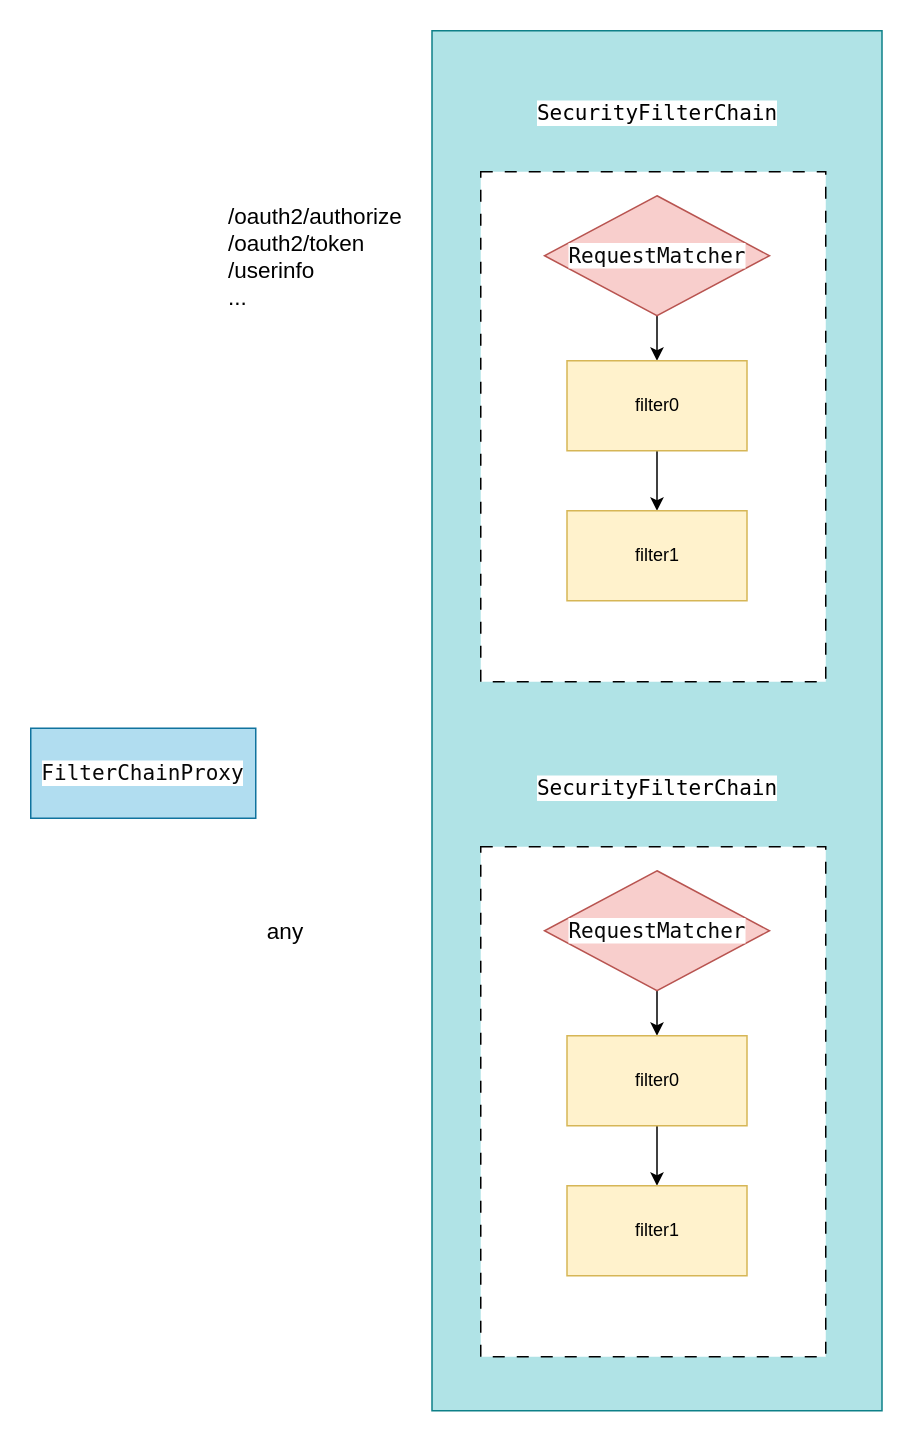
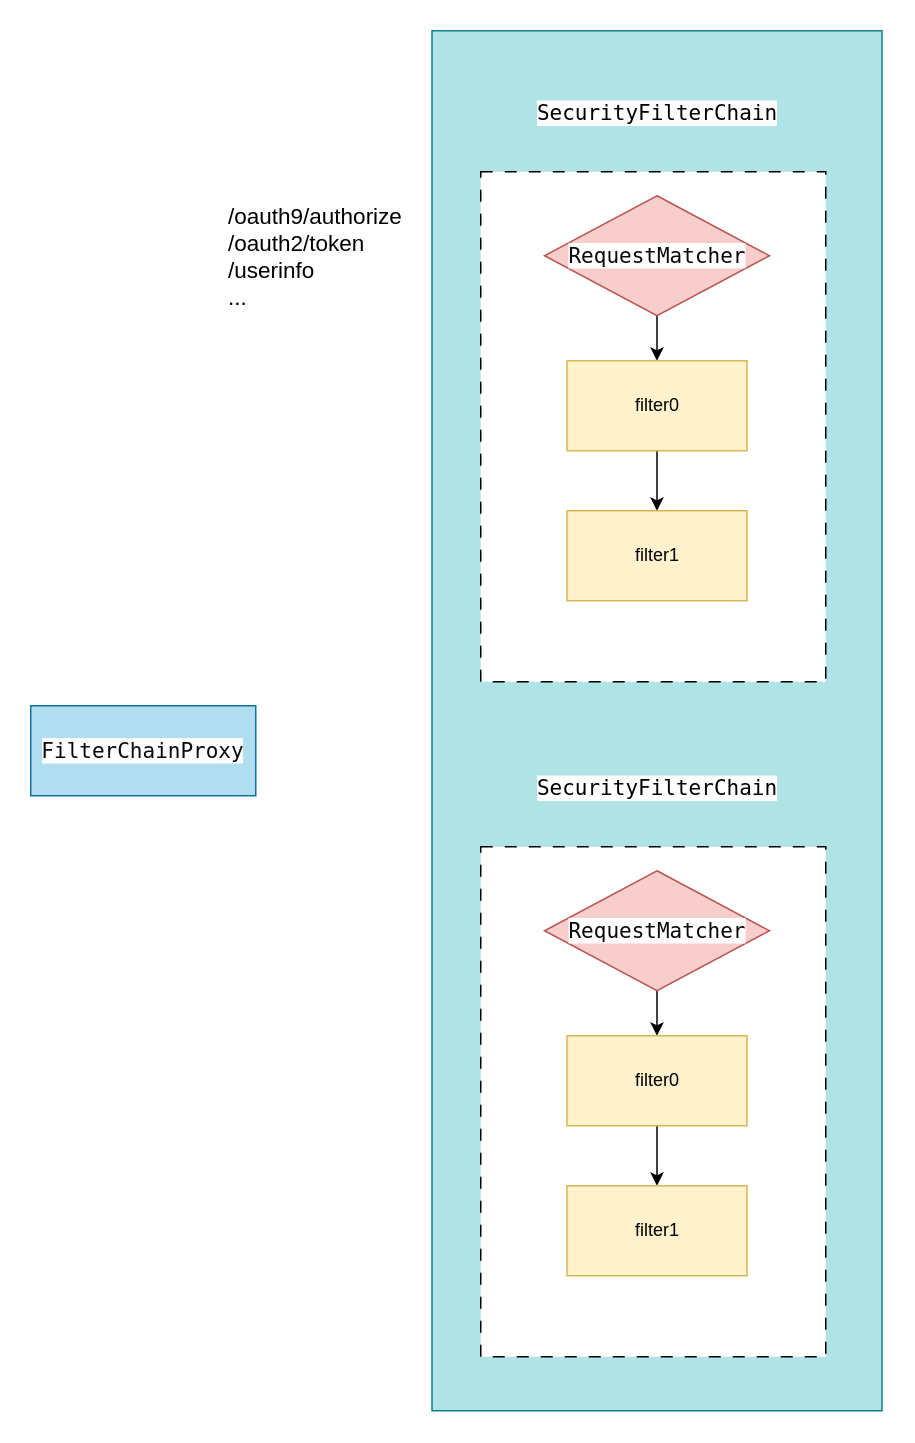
node "/oauth2/authorize /oauth2/token /userinfo ...": label "/oauth2/authorize /oauth2/token /userinfo ..." -> "/oauth9/authorize /oauth2/token /userinfo ..."
node "FilterChainProxy": moved (143, 773) -> (143, 751)
node "any": removed
